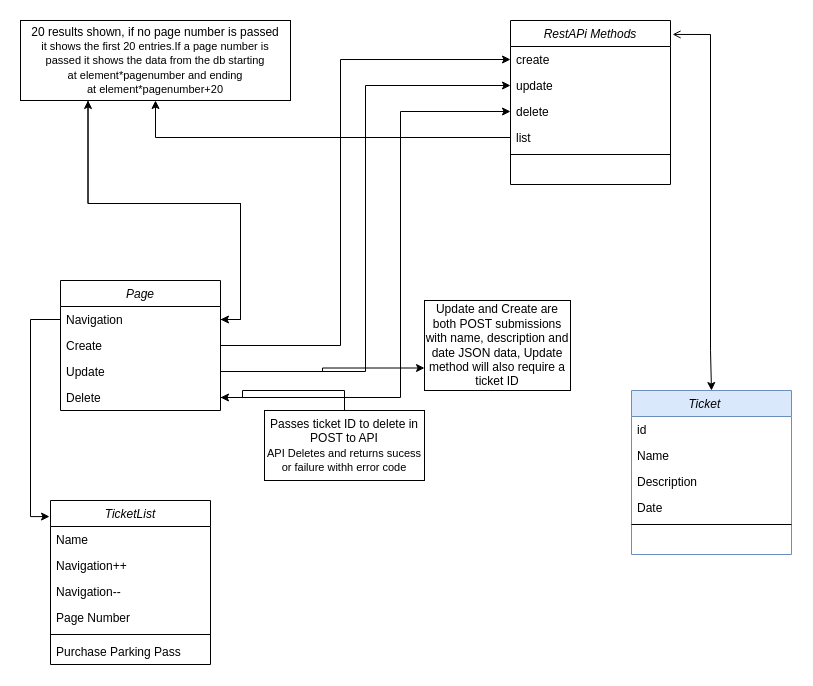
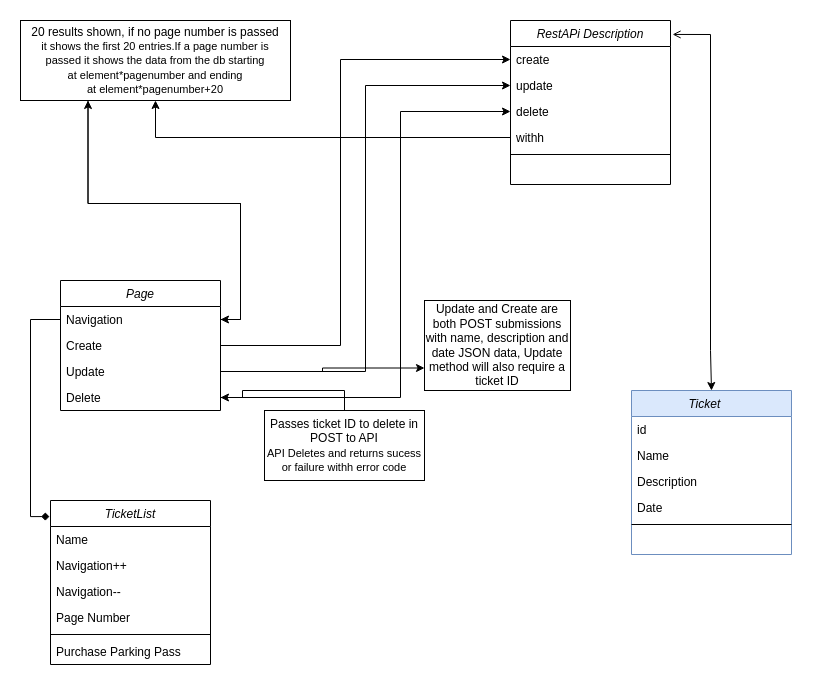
node "RestAPi Methods": label "RestAPi Methods" -> "RestAPi Description"
node "list": label "list" -> "withh"
edge "Navigation" -> "TicketList": arrowhead classic -> diamond
